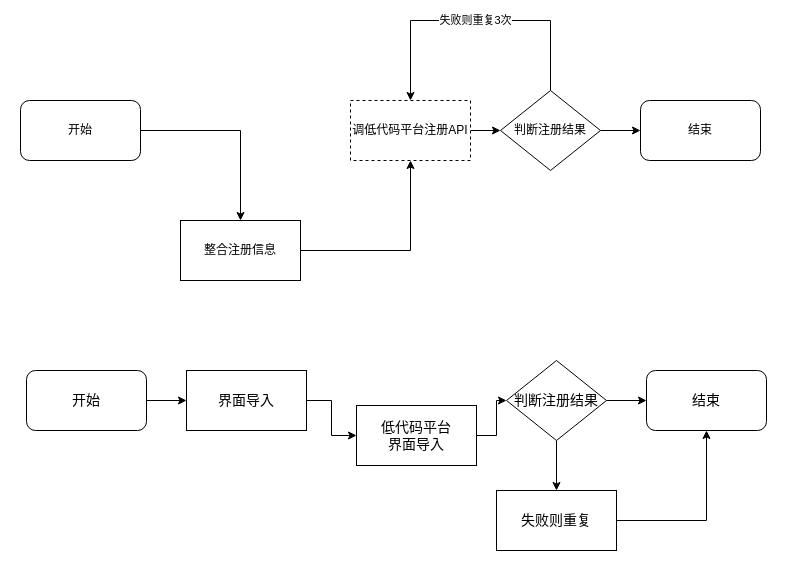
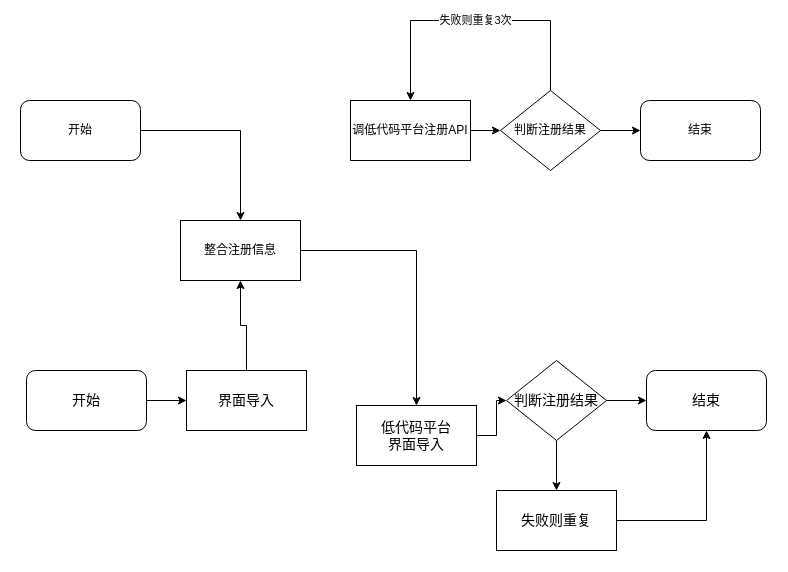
node "调低代码平台注册API": style dashed -> solid
edge "整合注册信息" -> "调低代码平台注册API": now "整合注册信息" -> "低代码平台 界面导入"
edge "界面导入" -> "低代码平台 界面导入": now "界面导入" -> "整合注册信息"
